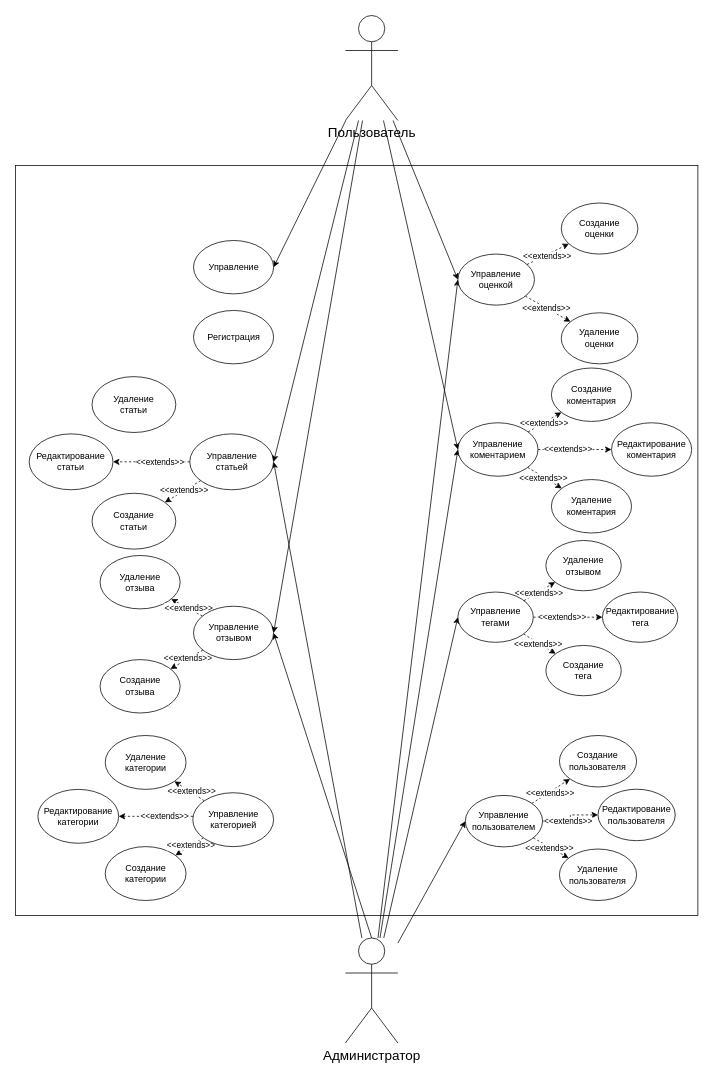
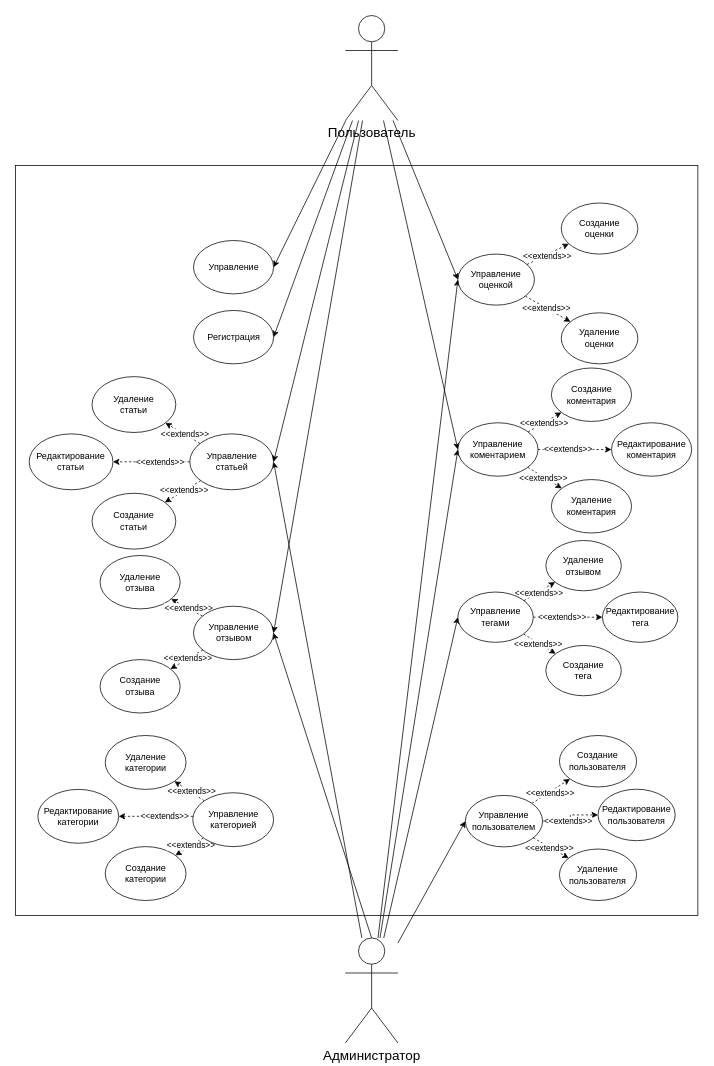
edge "Пользователь" -> "Регистрация": added
edge "Управление статьей" -> "Удаление статьи": added, label "<<extends>>"
